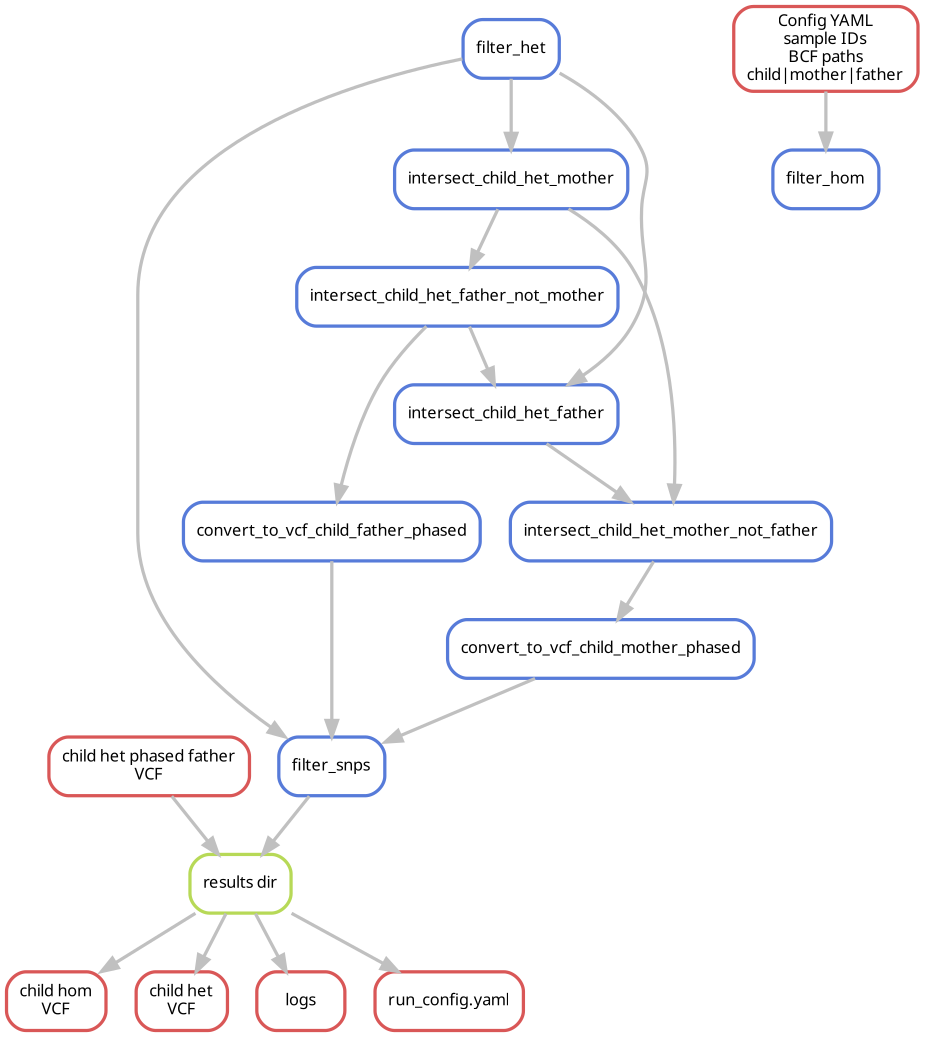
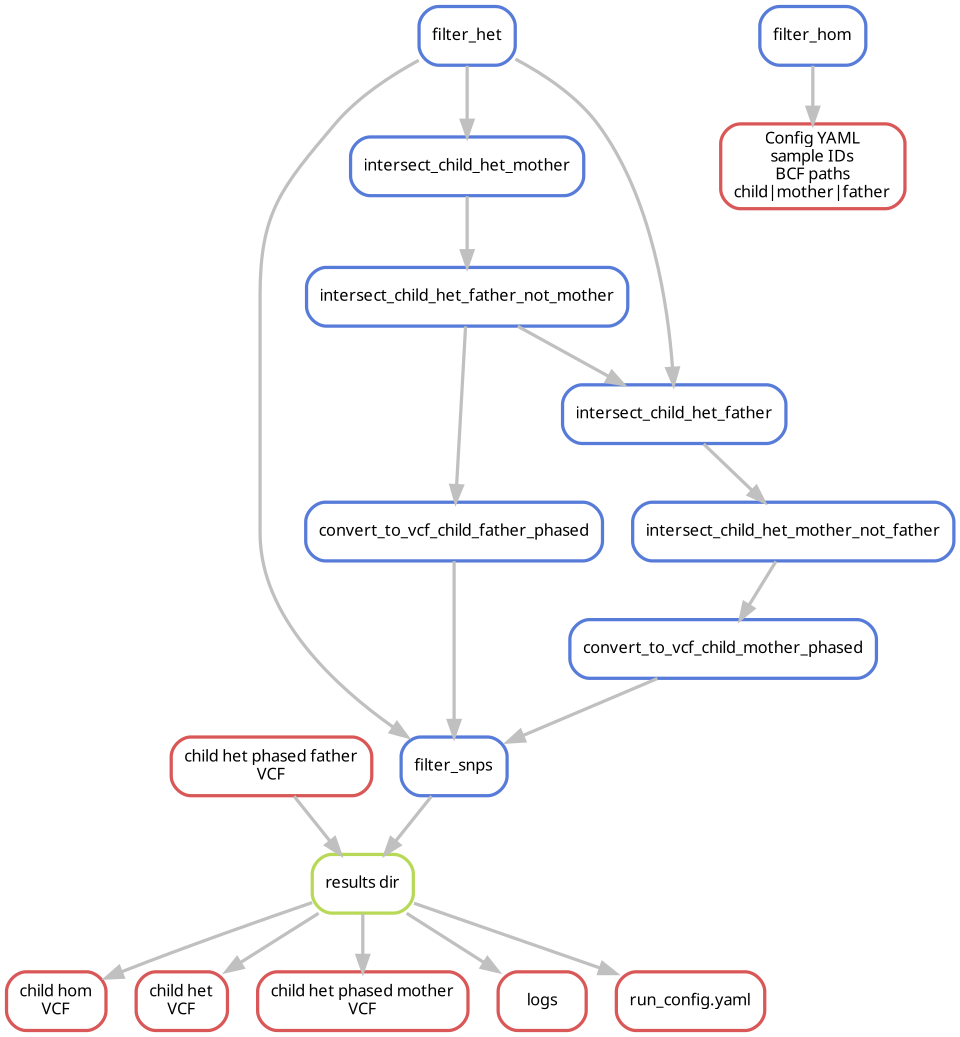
edge "Config YAML sample IDs BCF paths child|mother|father" -> "filter_hom": reversed
edge "intersect_child_het_mother" -> "intersect_child_het_mother_not_father": removed
node "child het phased mother VCF": added
